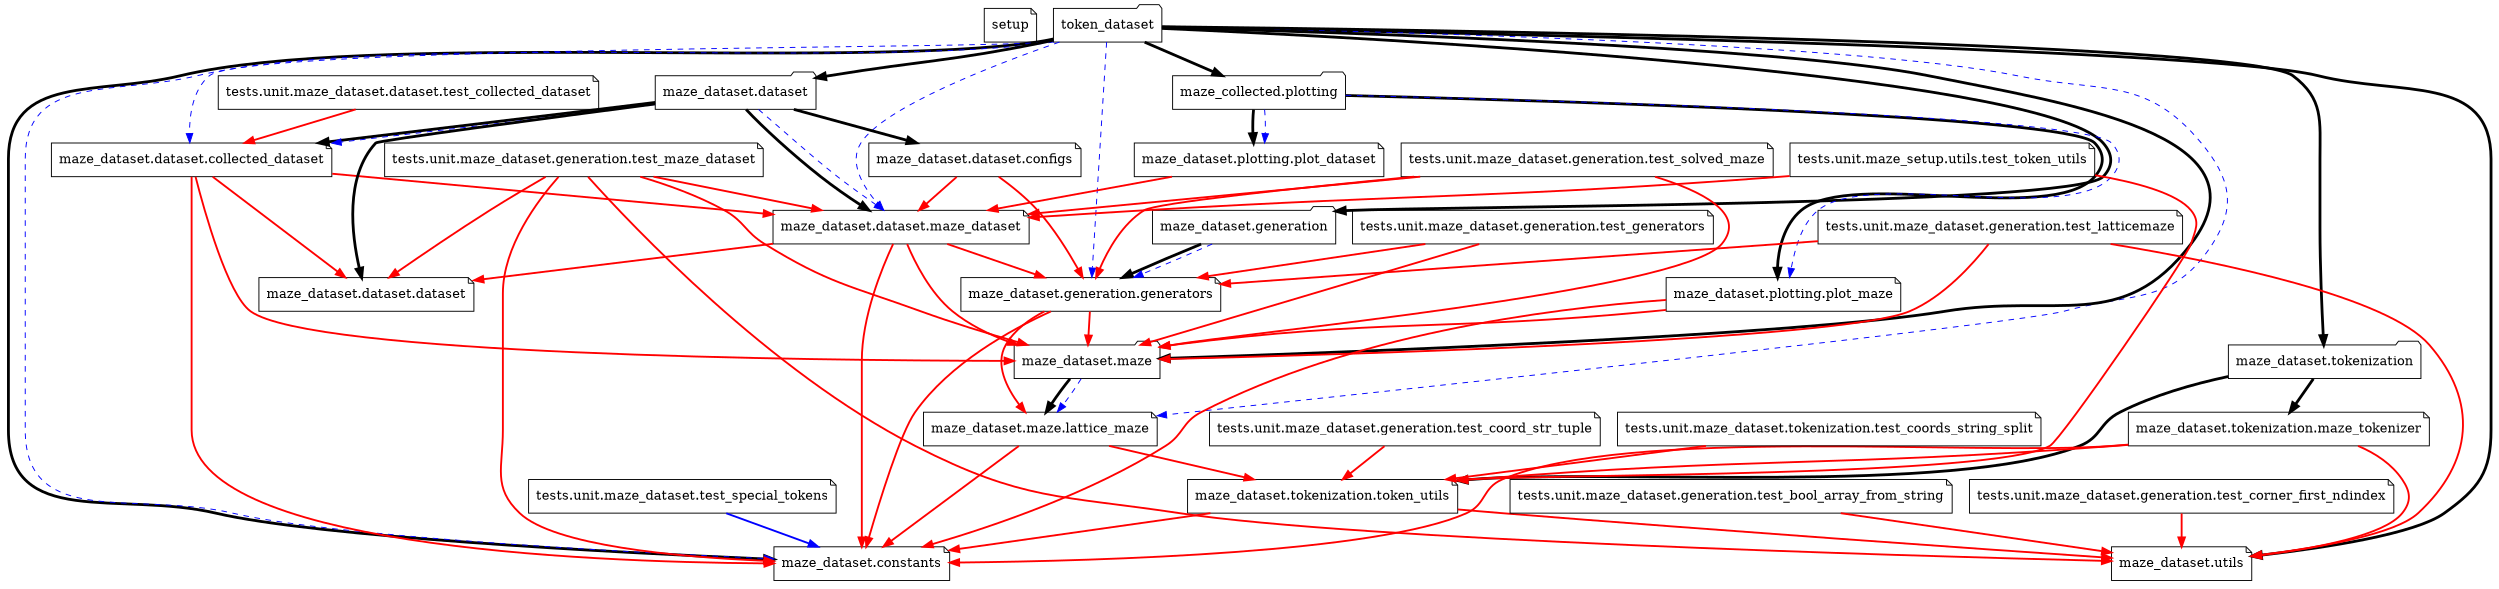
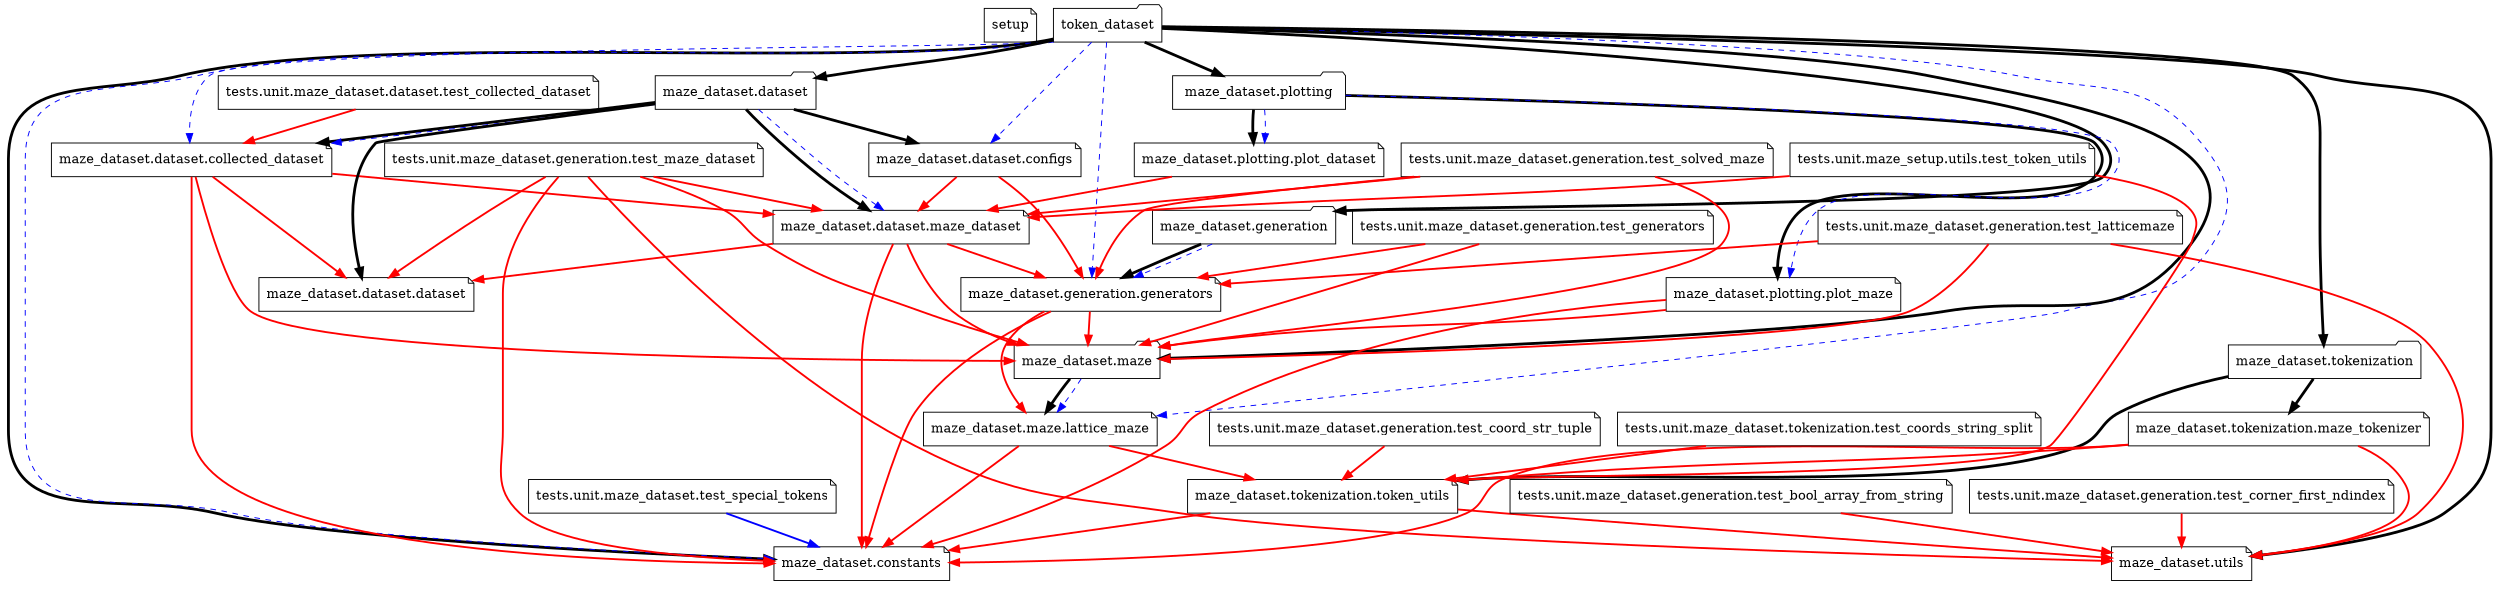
node "maze_collected.plotting": label "maze_collected.plotting" -> "maze_dataset.plotting"
edge "token_dataset" -> "maze_dataset.dataset.maze_dataset": now "token_dataset" -> "maze_dataset.dataset.configs"
